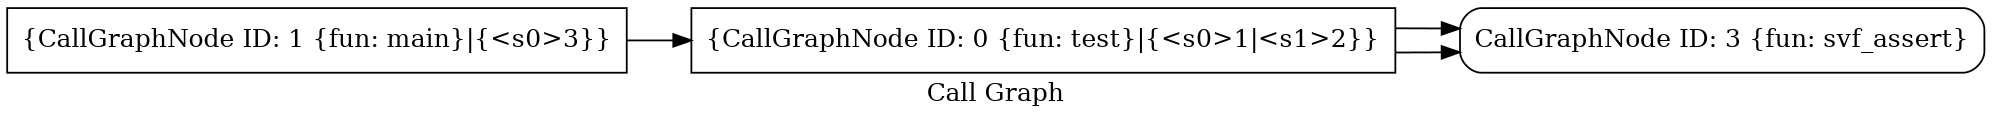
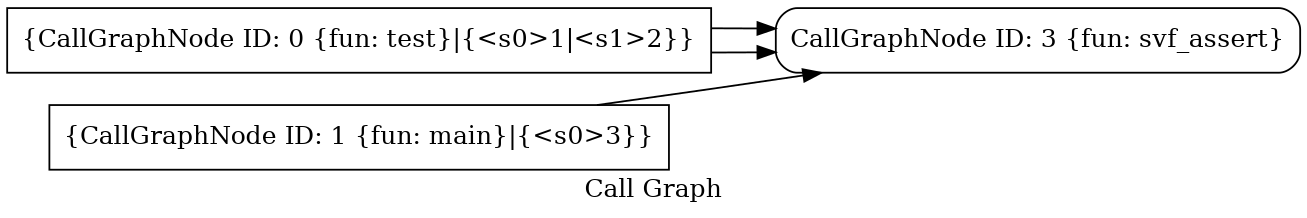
edge "{CallGraphNode ID: 1 {fun: main}|{<s0>3}}" -> "{CallGraphNode ID: 0 {fun: test}|{<s0>1|<s1>2}}": now "{CallGraphNode ID: 1 {fun: main}|{<s0>3}}" -> "CallGraphNode ID: 3 {fun: svf_assert}"
